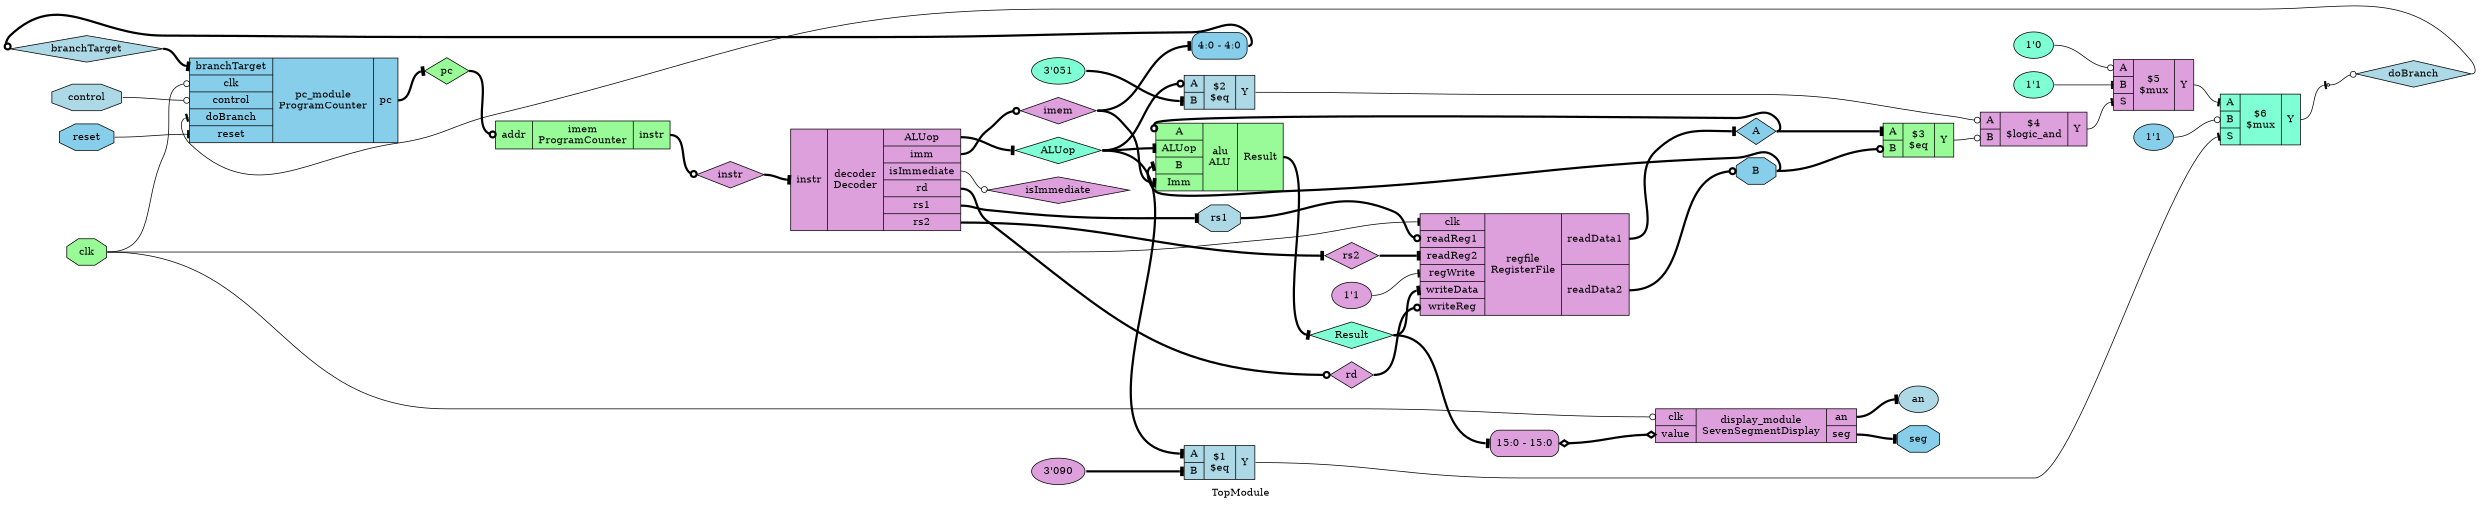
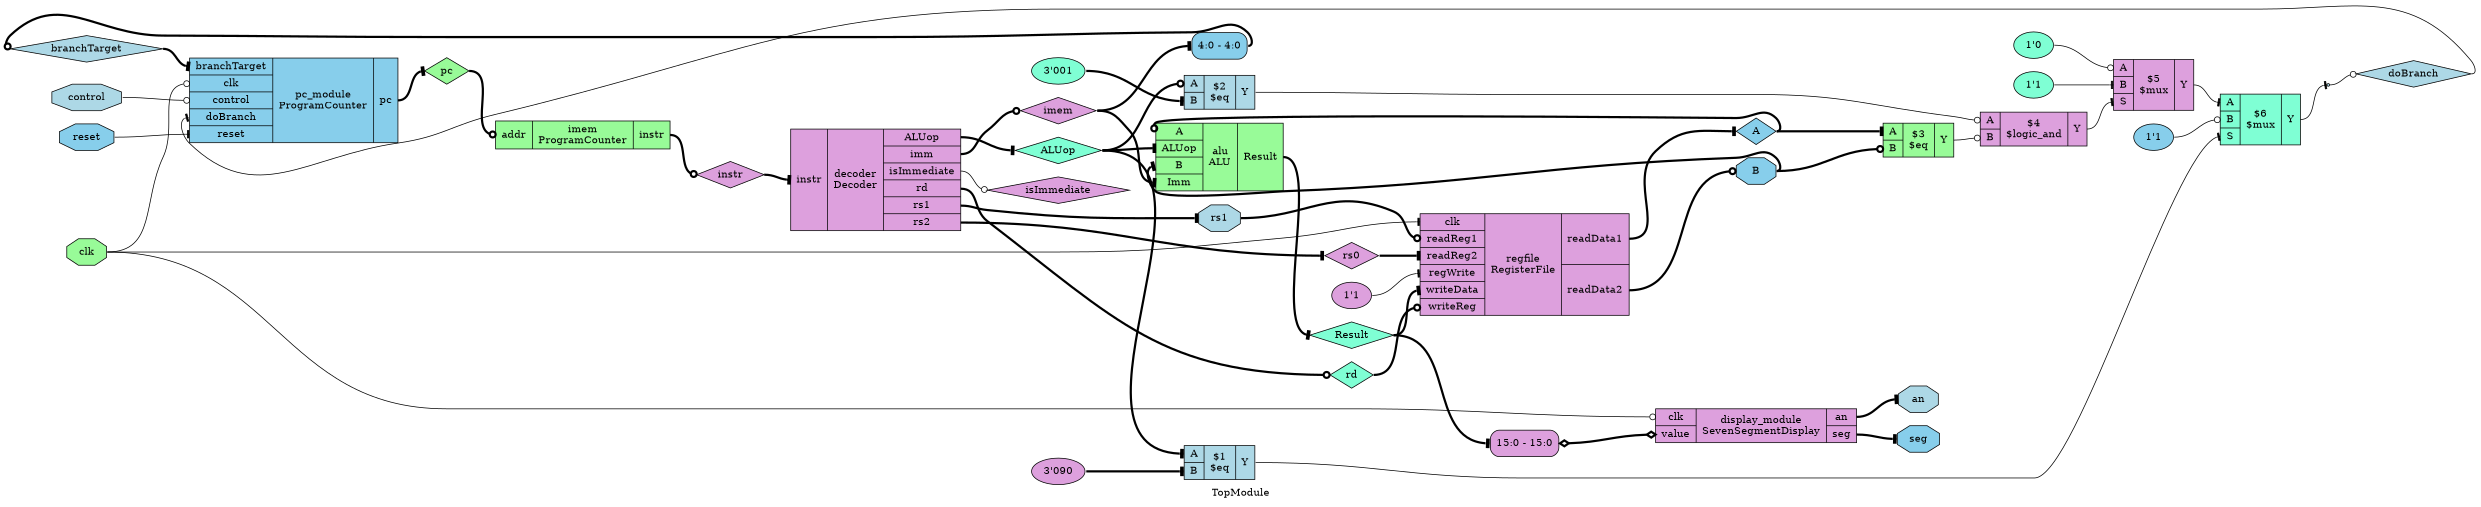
node "3'051": label "3'051" -> "3'001"
node "rs2": label "rs2" -> "rs0"
node "rd": fillcolor plum -> aquamarine
node "an": shape ellipse -> octagon
